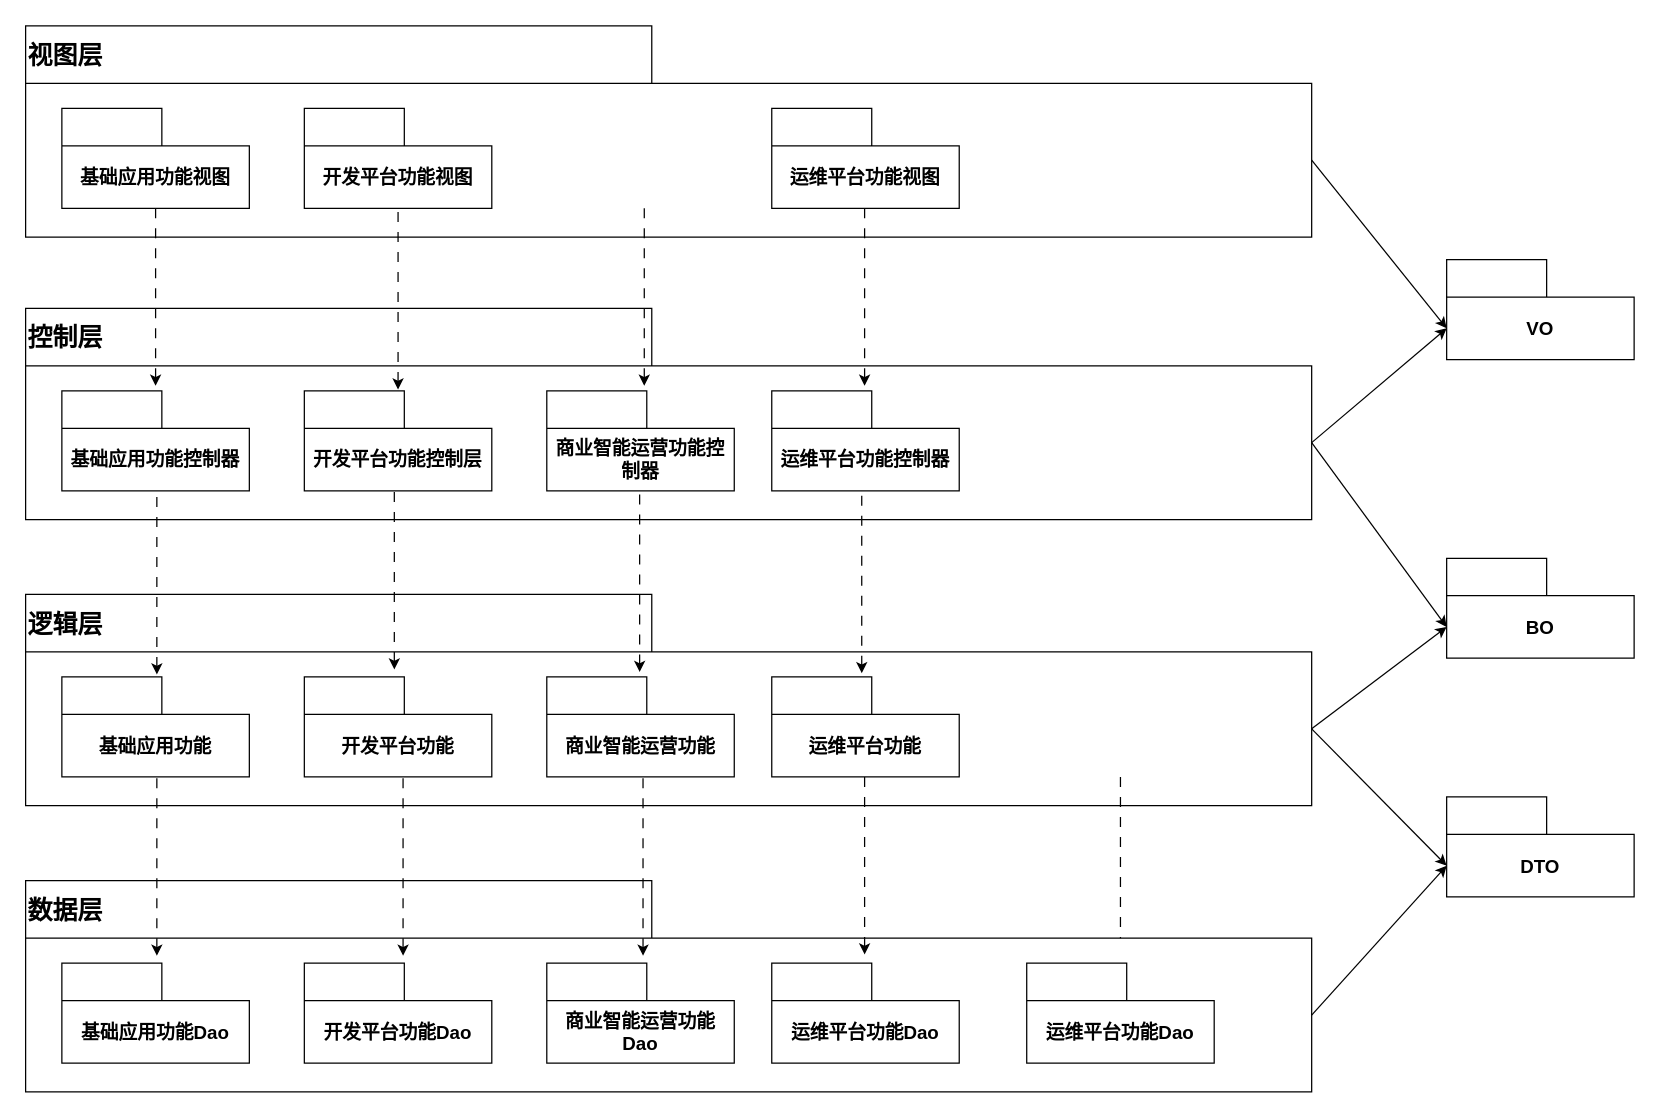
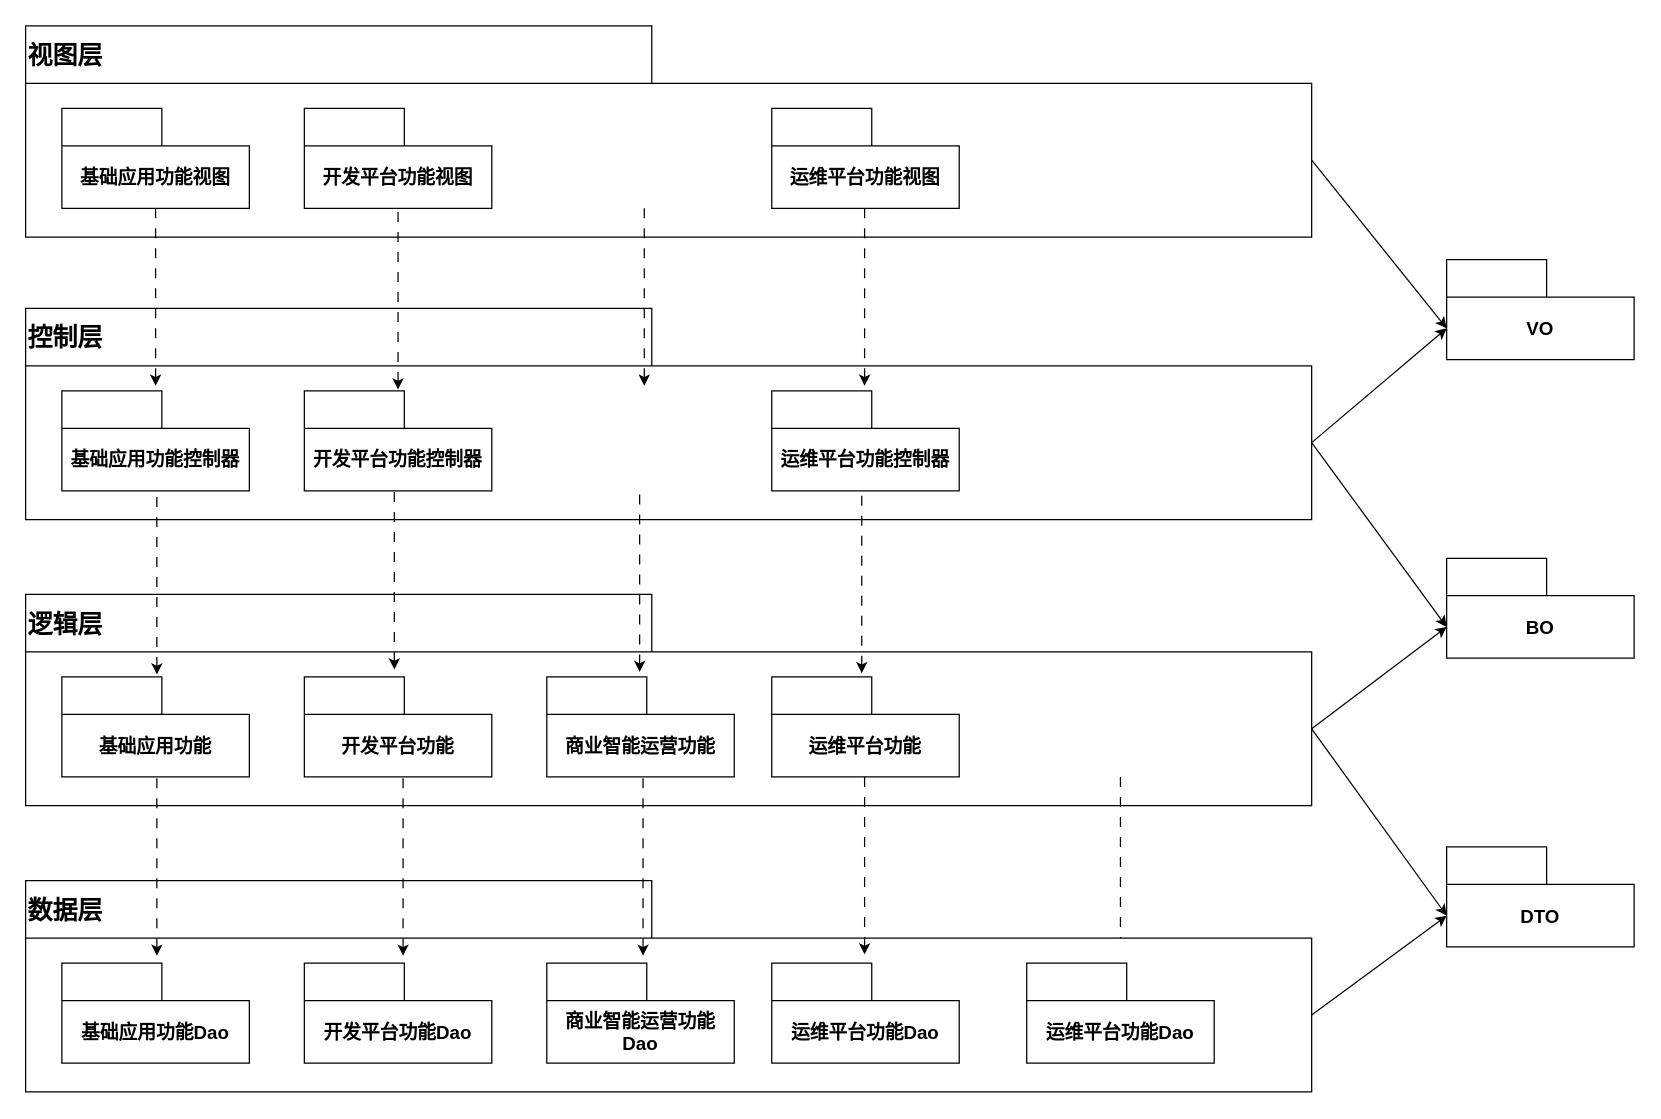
node "商业智能运营功能控制器": removed
node "开发平台功能控制层": label "开发平台功能控制层" -> "开发平台功能控制器"
node "DTO": moved (1541, 847) -> (1541, 897)
